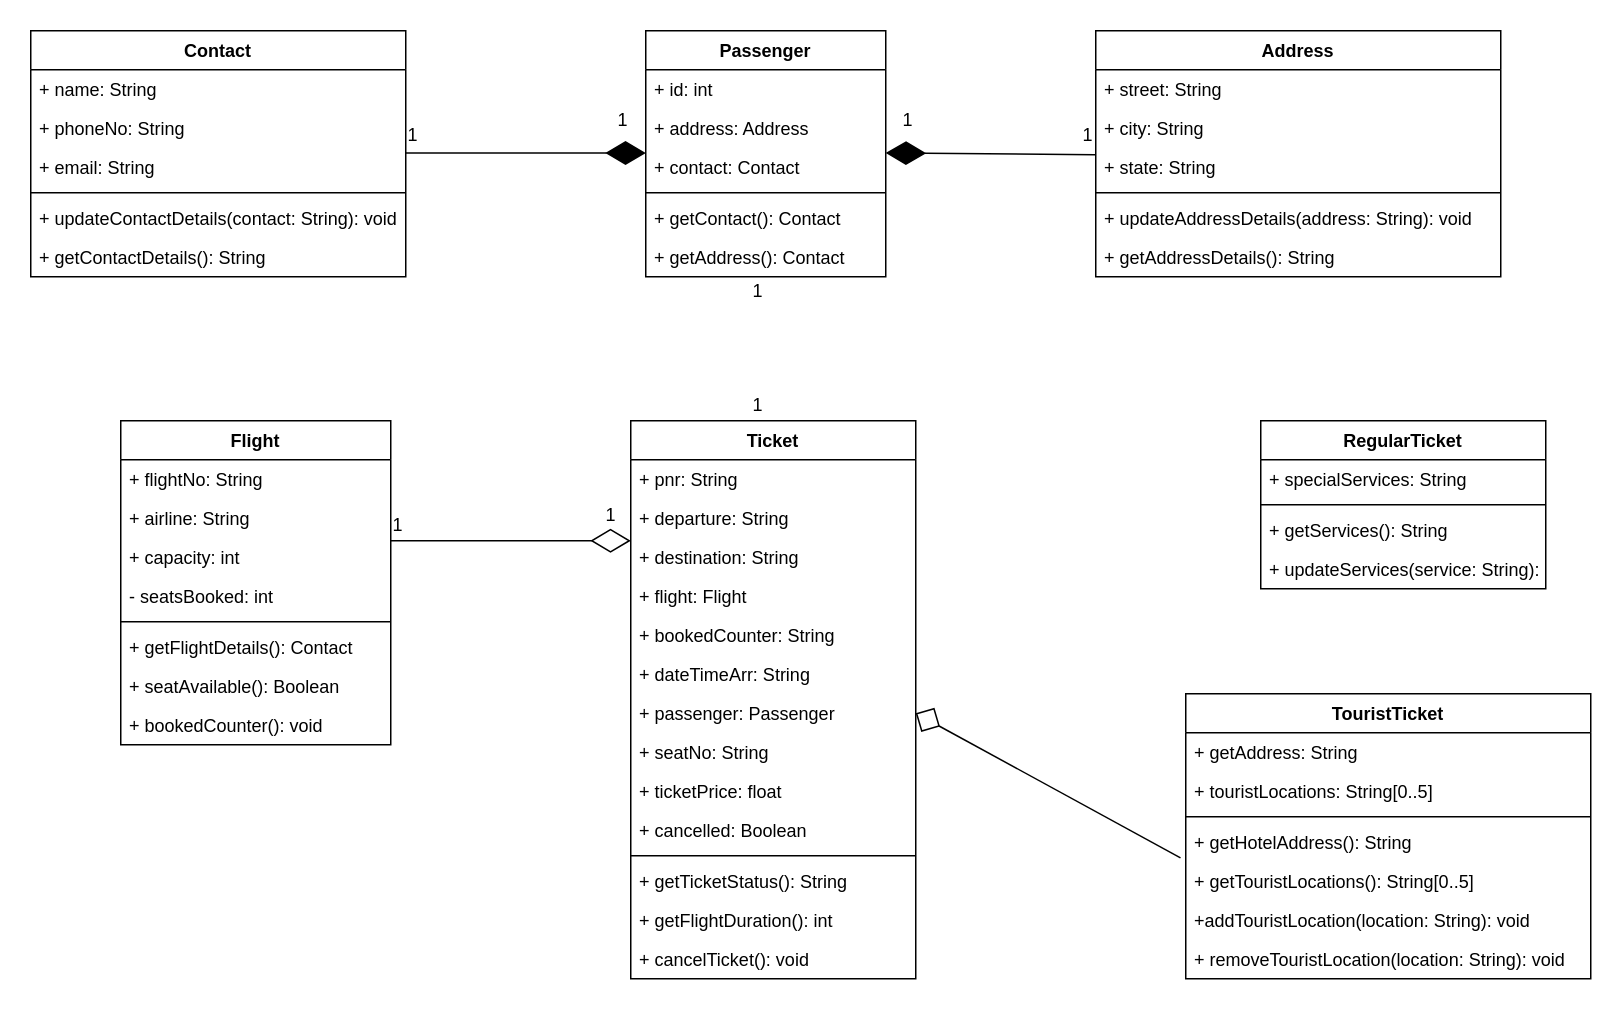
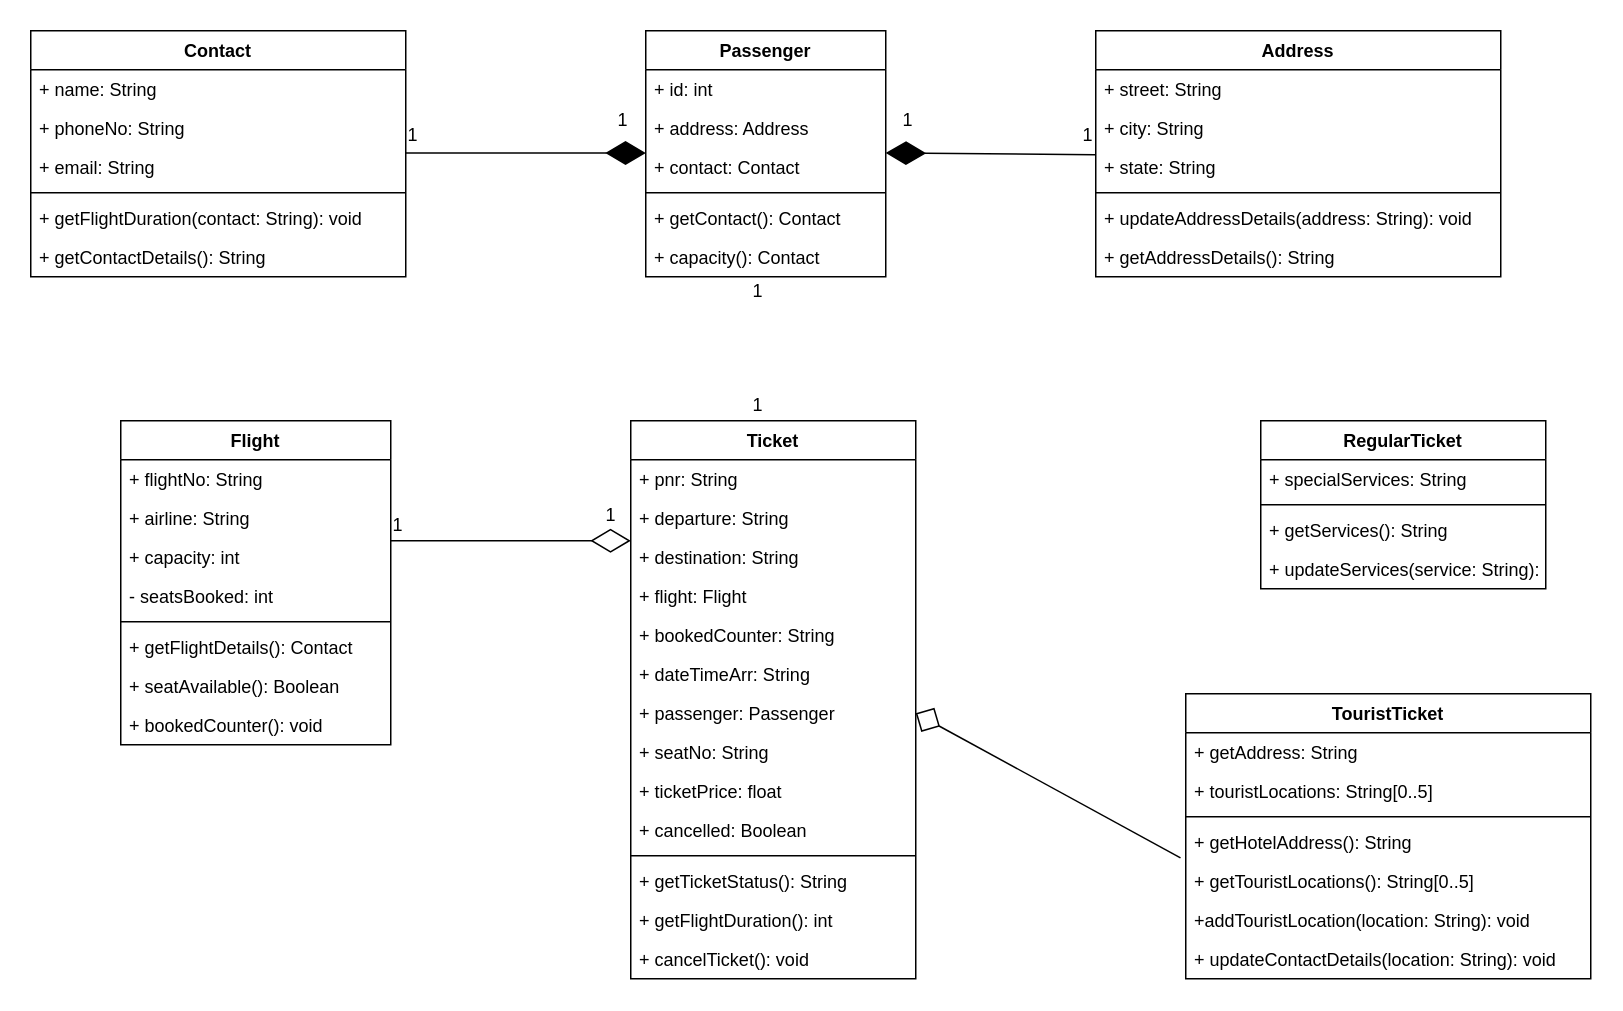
node "+ updateContactDetails(contact: String): void": label "+ updateContactDetails(contact: String): void" -> "+ getFlightDuration(contact: String): void"
node "+ getAddress(): Contact": label "+ getAddress(): Contact" -> "+ capacity(): Contact"
node "+ removeTouristLocation(location: String): void": label "+ removeTouristLocation(location: String): void" -> "+ updateContactDetails(location: String): void"
